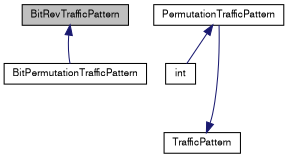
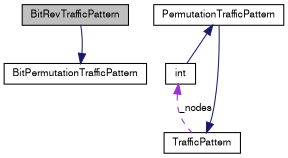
edge "BitPermutationTrafficPattern" -> "BitRevTrafficPattern": reversed
edge "TrafficPattern" -> "int": added, label "_nodes"
